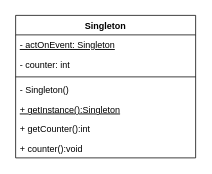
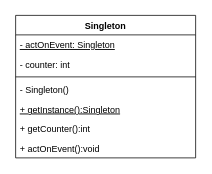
node "+ counter():void": label "+ counter():void" -> "+ actOnEvent():void"
